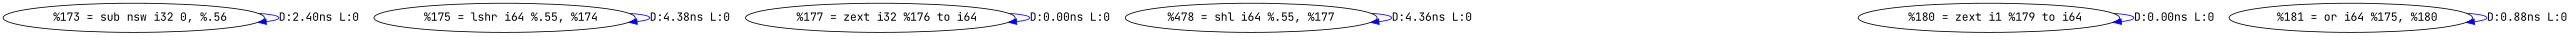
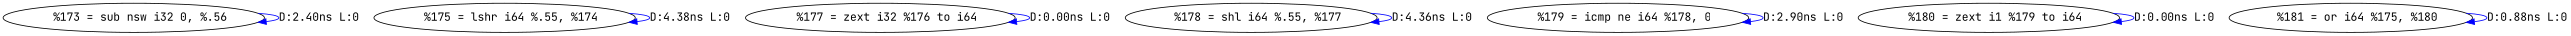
node "%478 = shl i64 %.55, %177": label "%478 = shl i64 %.55, %177" -> "%178 = shl i64 %.55, %177"
node "%179 = icmp ne i64 %178, 0": added
